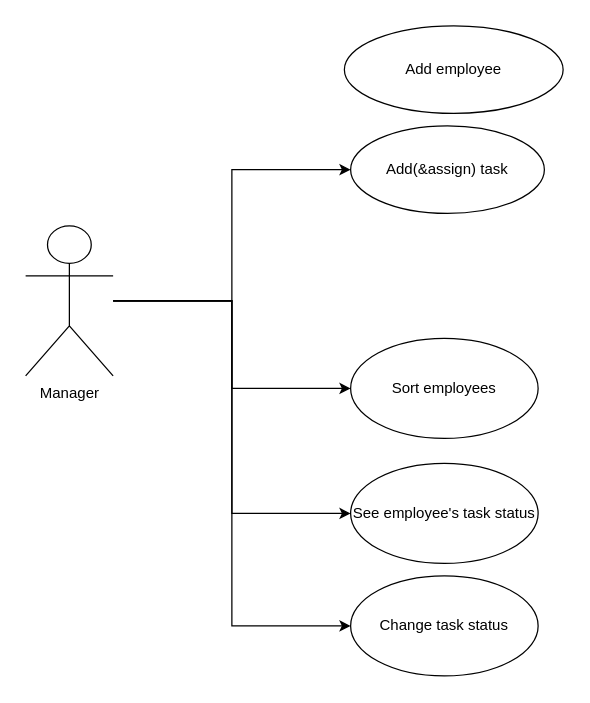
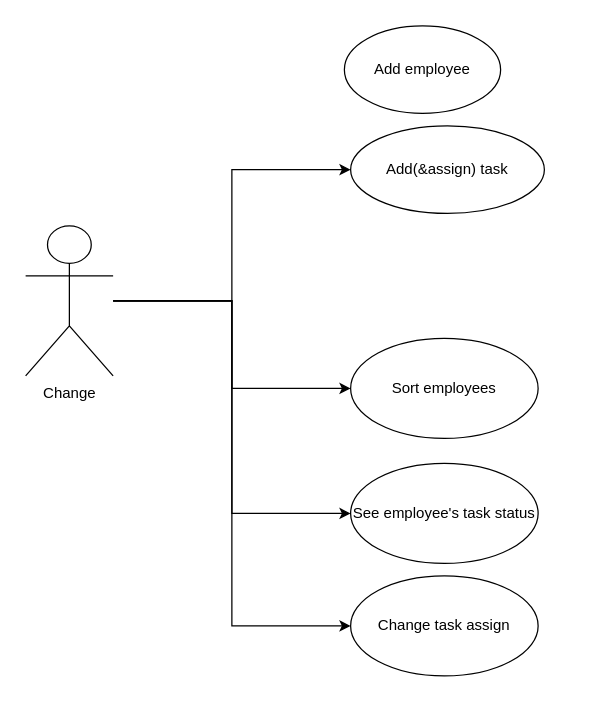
node "Add employee": size 219x88 -> 156x88
node "Manager": label "Manager" -> "Change"
node "Change task status": label "Change task status" -> "Change task assign"
